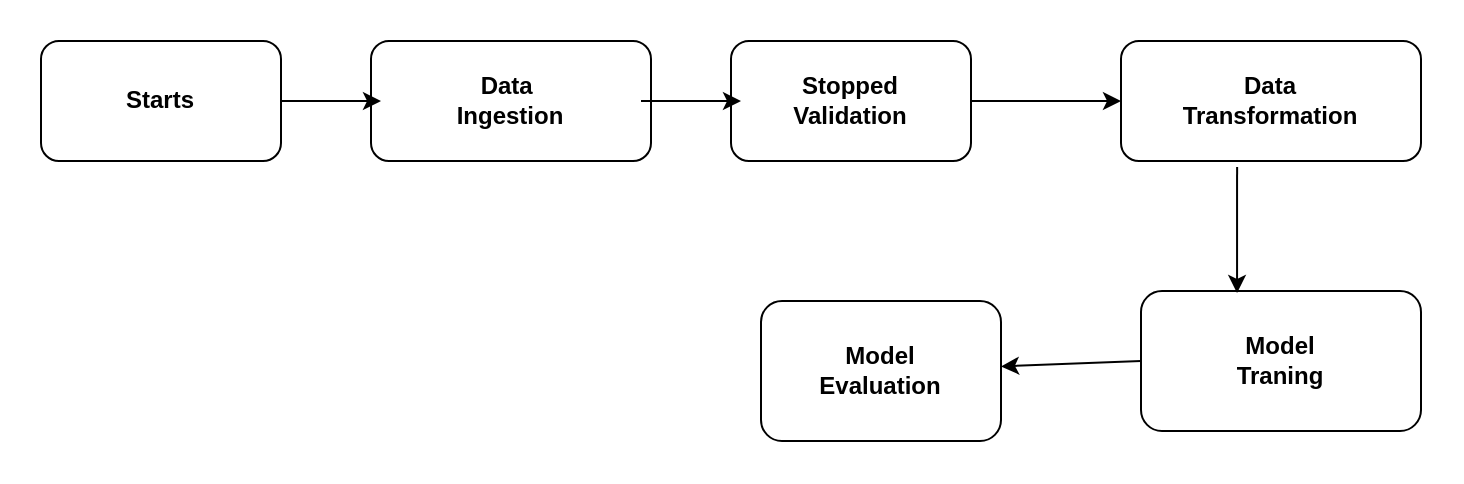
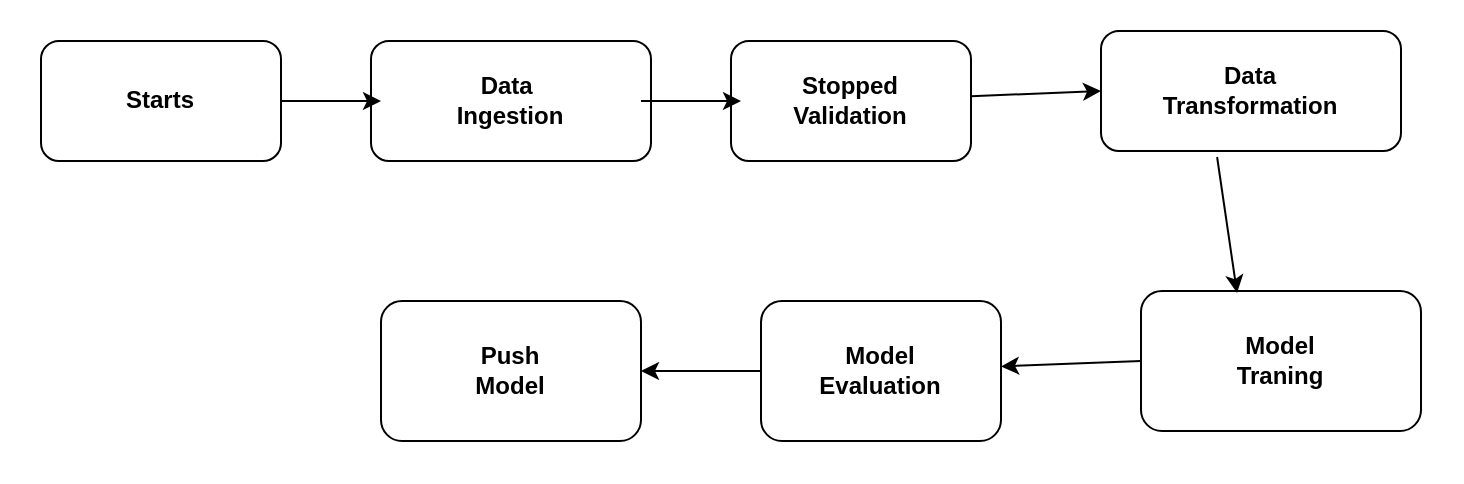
node "Data Transformation": moved (1271, 101) -> (1251, 91)
node "Push Model": added
edge "Model Evaluation" -> "Push Model": added
